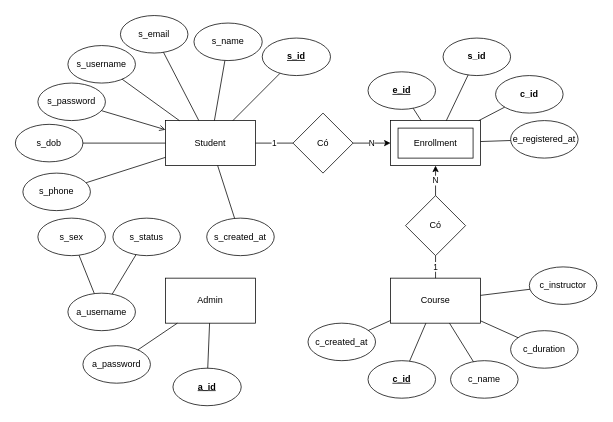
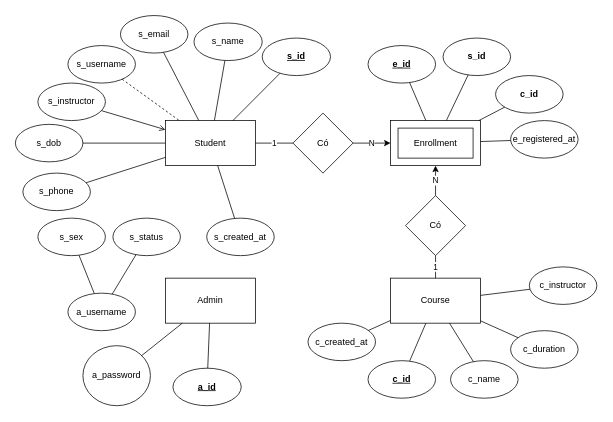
node "e_id": moved (402, 90) -> (402, 64)
edge "s_username" -- "Student": style solid -> dashed
node "s_password": label "s_password" -> "s_instructor"
node "a_password": size 68x38 -> 68x60
